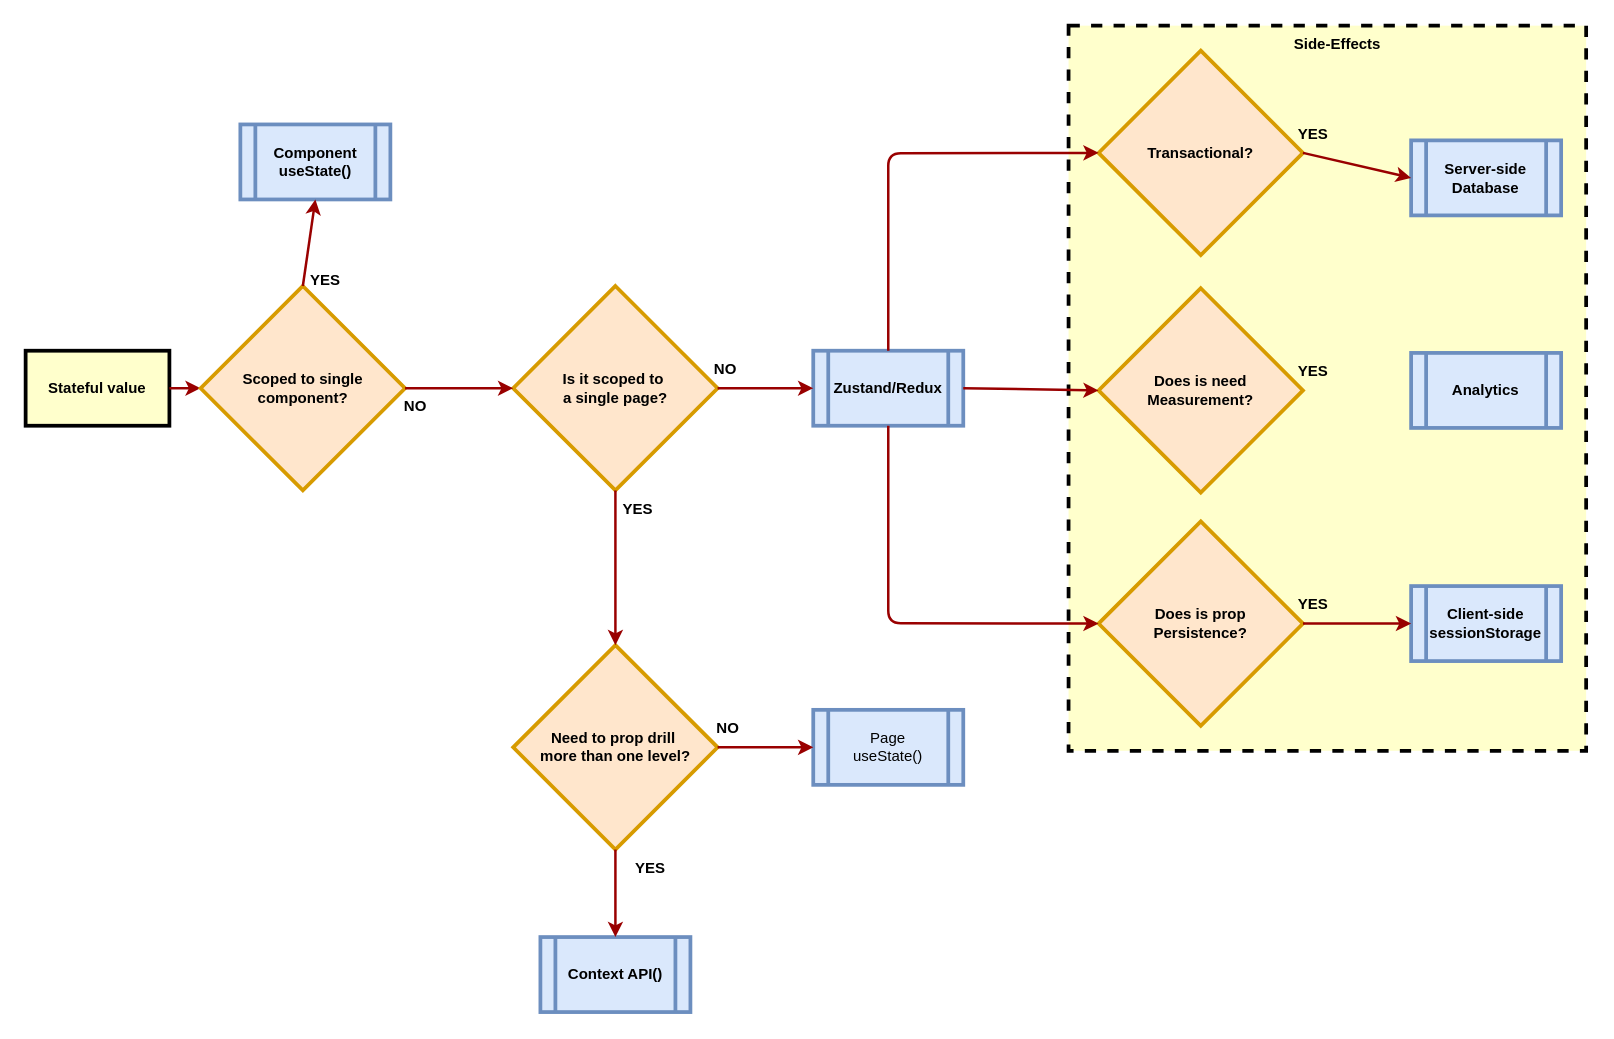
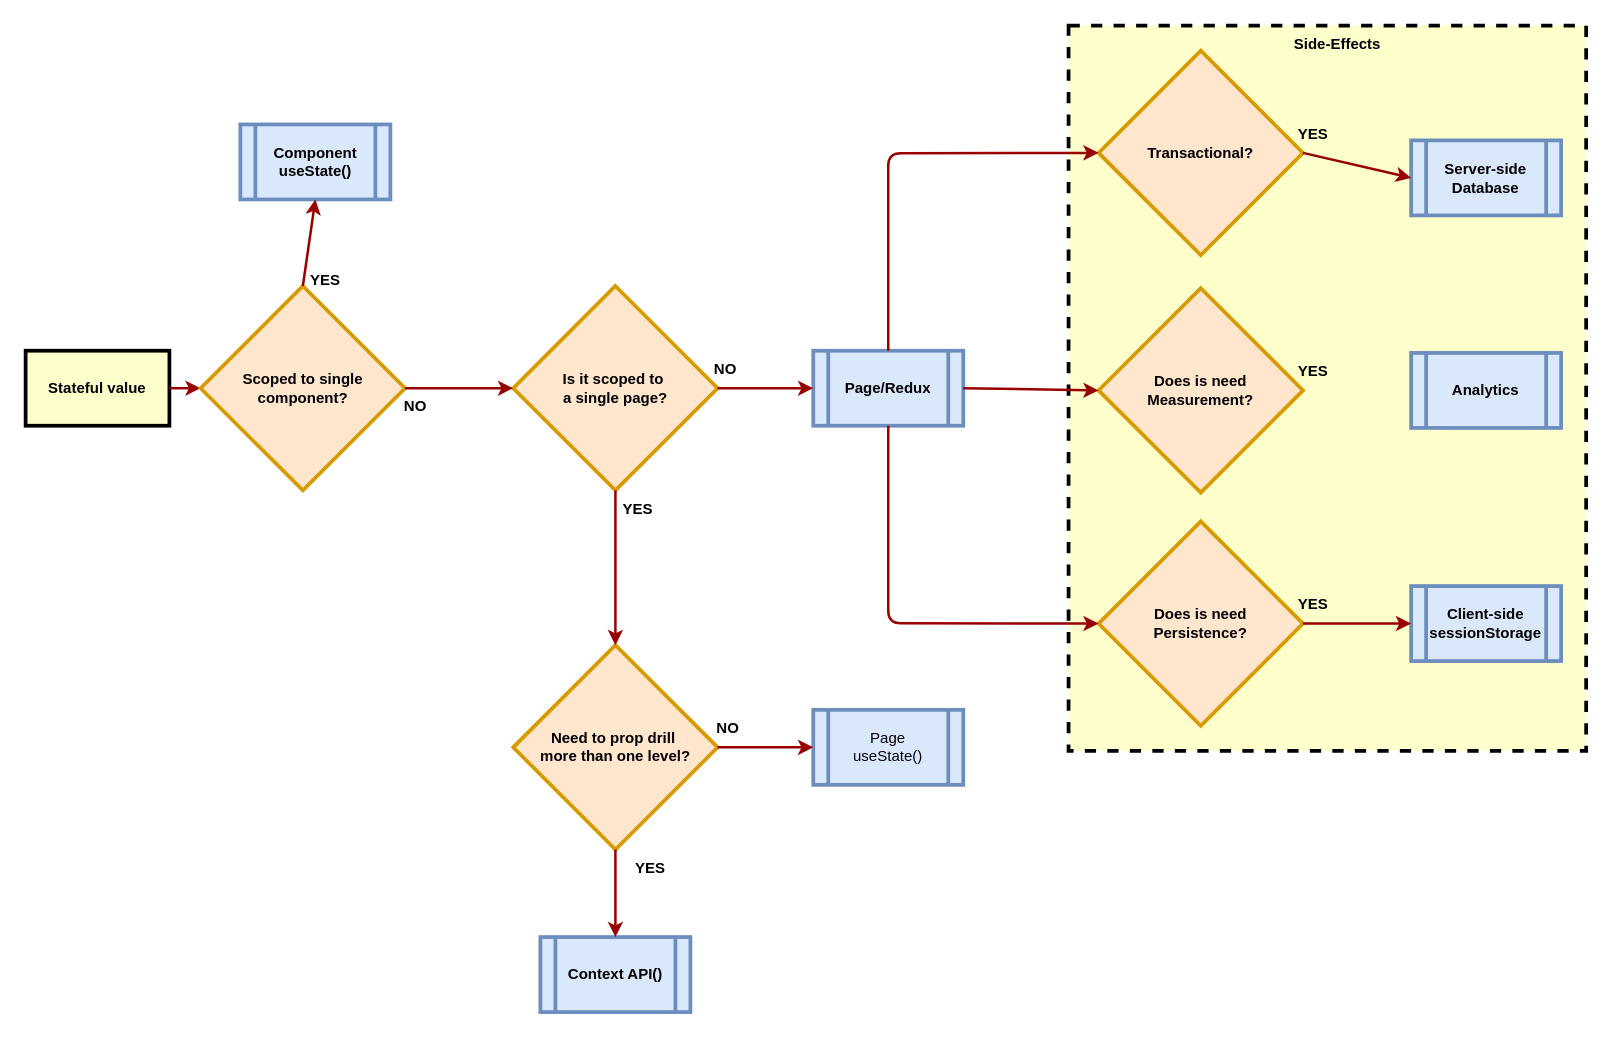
node "Zustand/Redux": label "Zustand/Redux" -> "Page/Redux"
node "Does is prop Persistence?": label "Does is prop Persistence?" -> "Does is need Persistence?"
